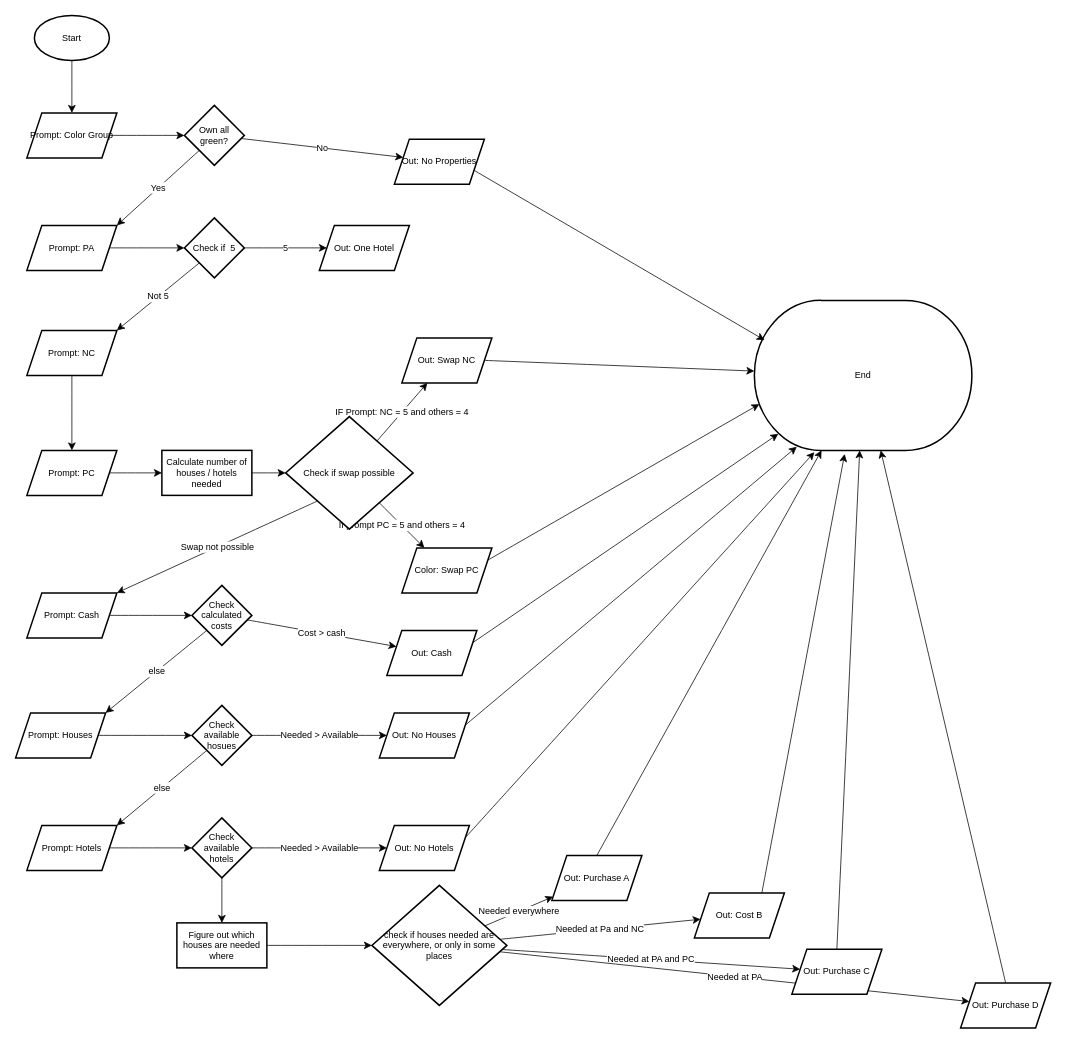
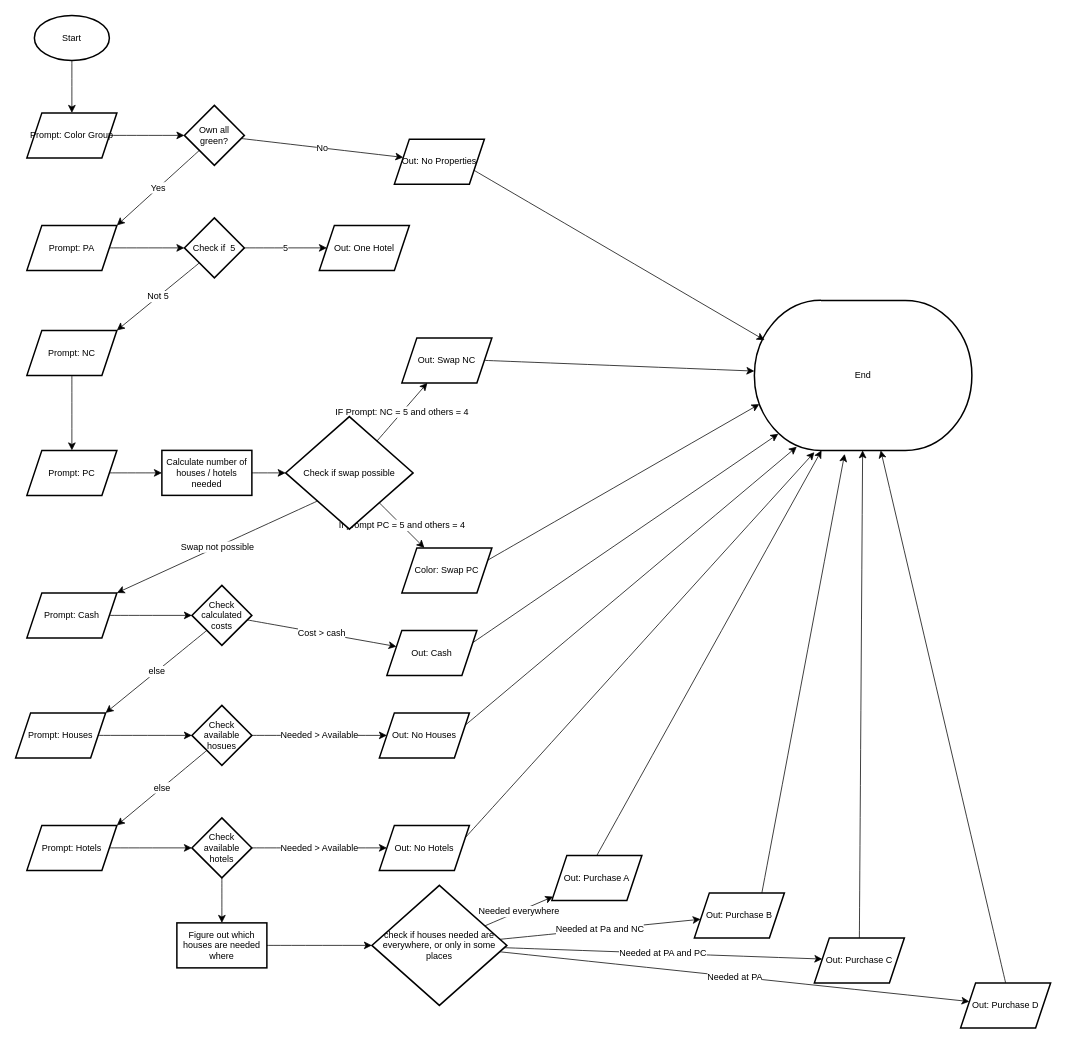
node "Out: Cost B": label "Out: Cost B" -> "Out: Purchase B"
node "Out: Purchase C": moved (837, 972) -> (859, 960)
